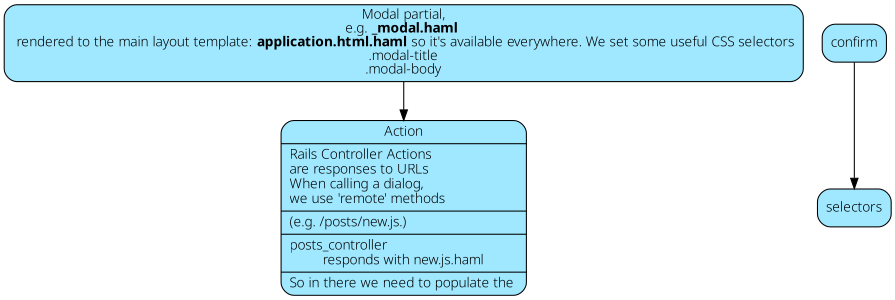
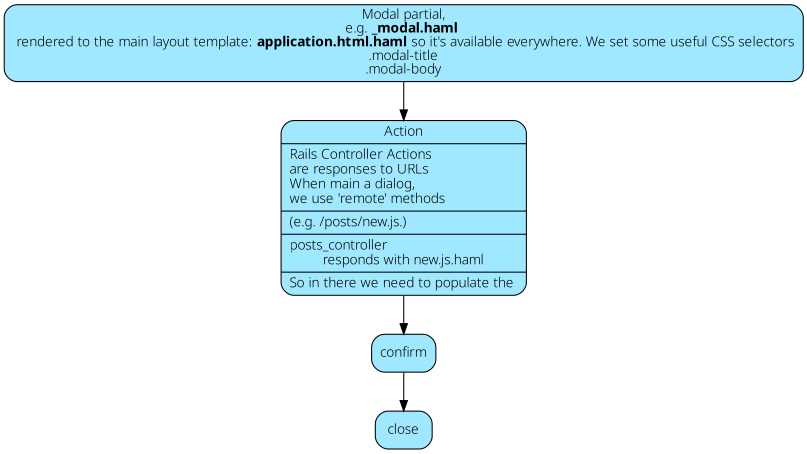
node "Action": text "When calling a dialog," -> "When main a dialog,"
node "selectors": label "selectors" -> "close"
edge "Action" -> "confirm": added
